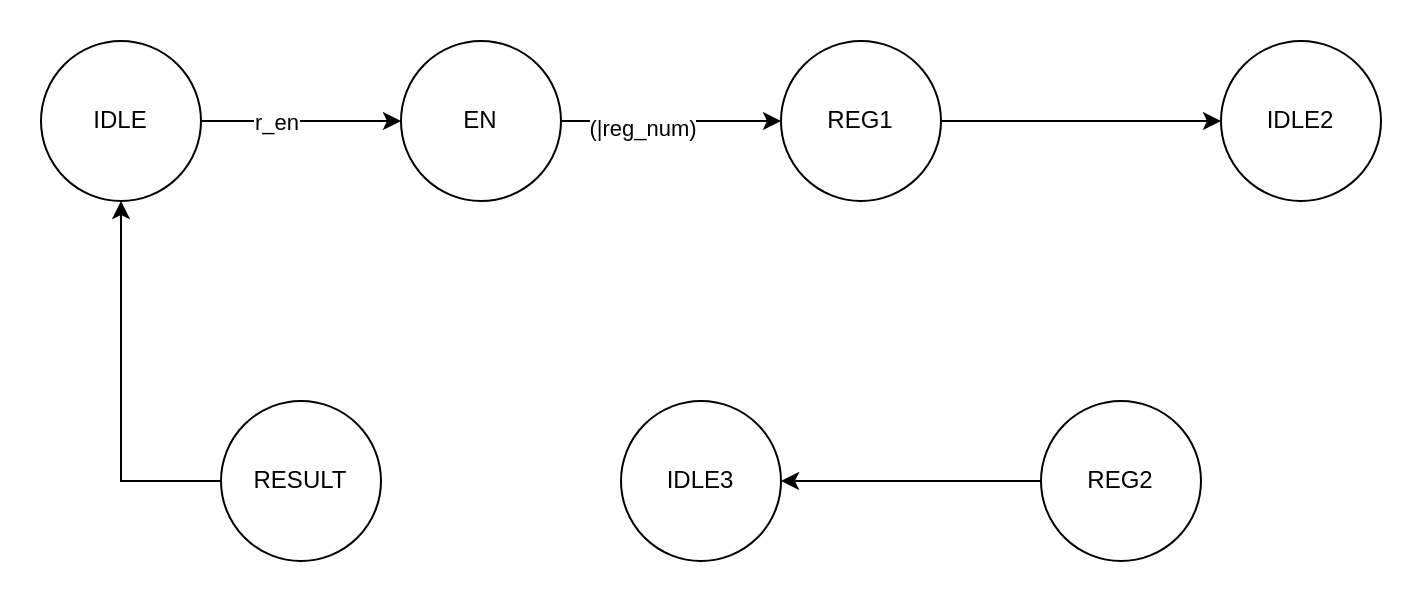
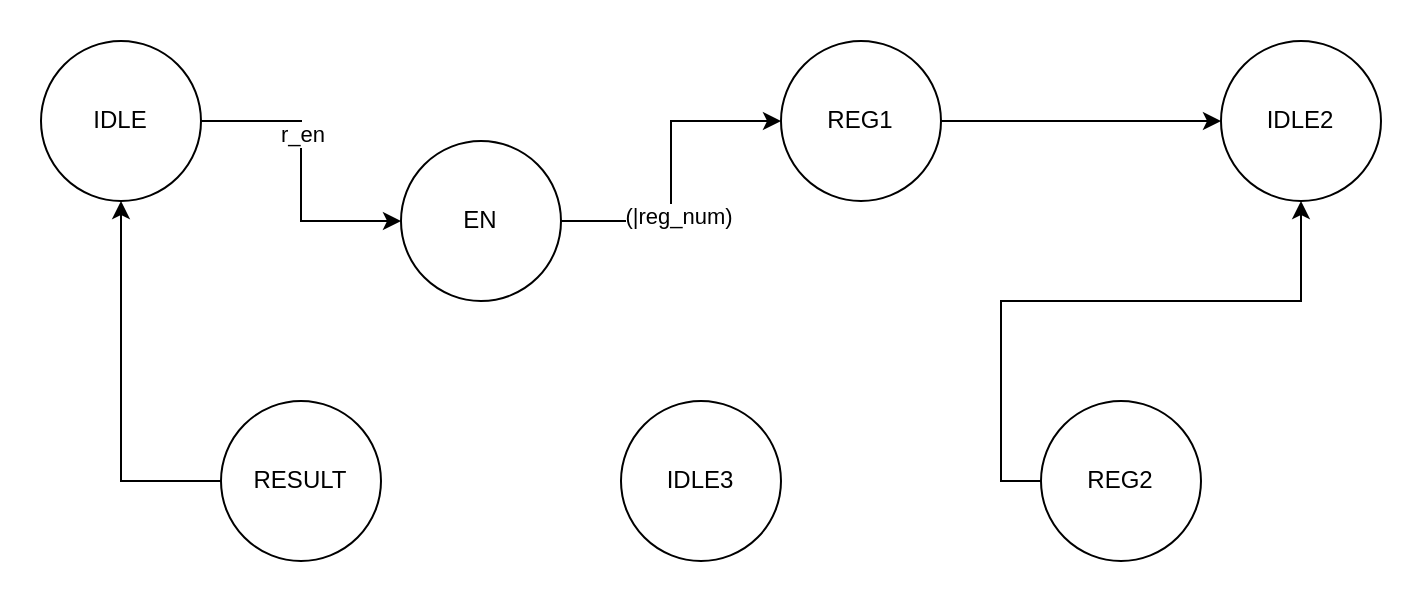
node "EN": moved (481, 121) -> (481, 221)
edge "REG2" -> "IDLE3": now "REG2" -> "IDLE2"
